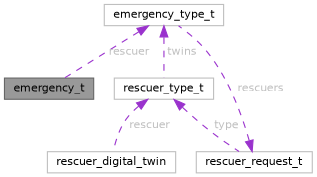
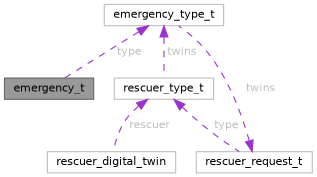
edge "emergency_t" -> "emergency_type_t": label " rescuer" -> " type"
edge "emergency_type_t" -> "rescuer_request_t": label " rescuers" -> " twins"
